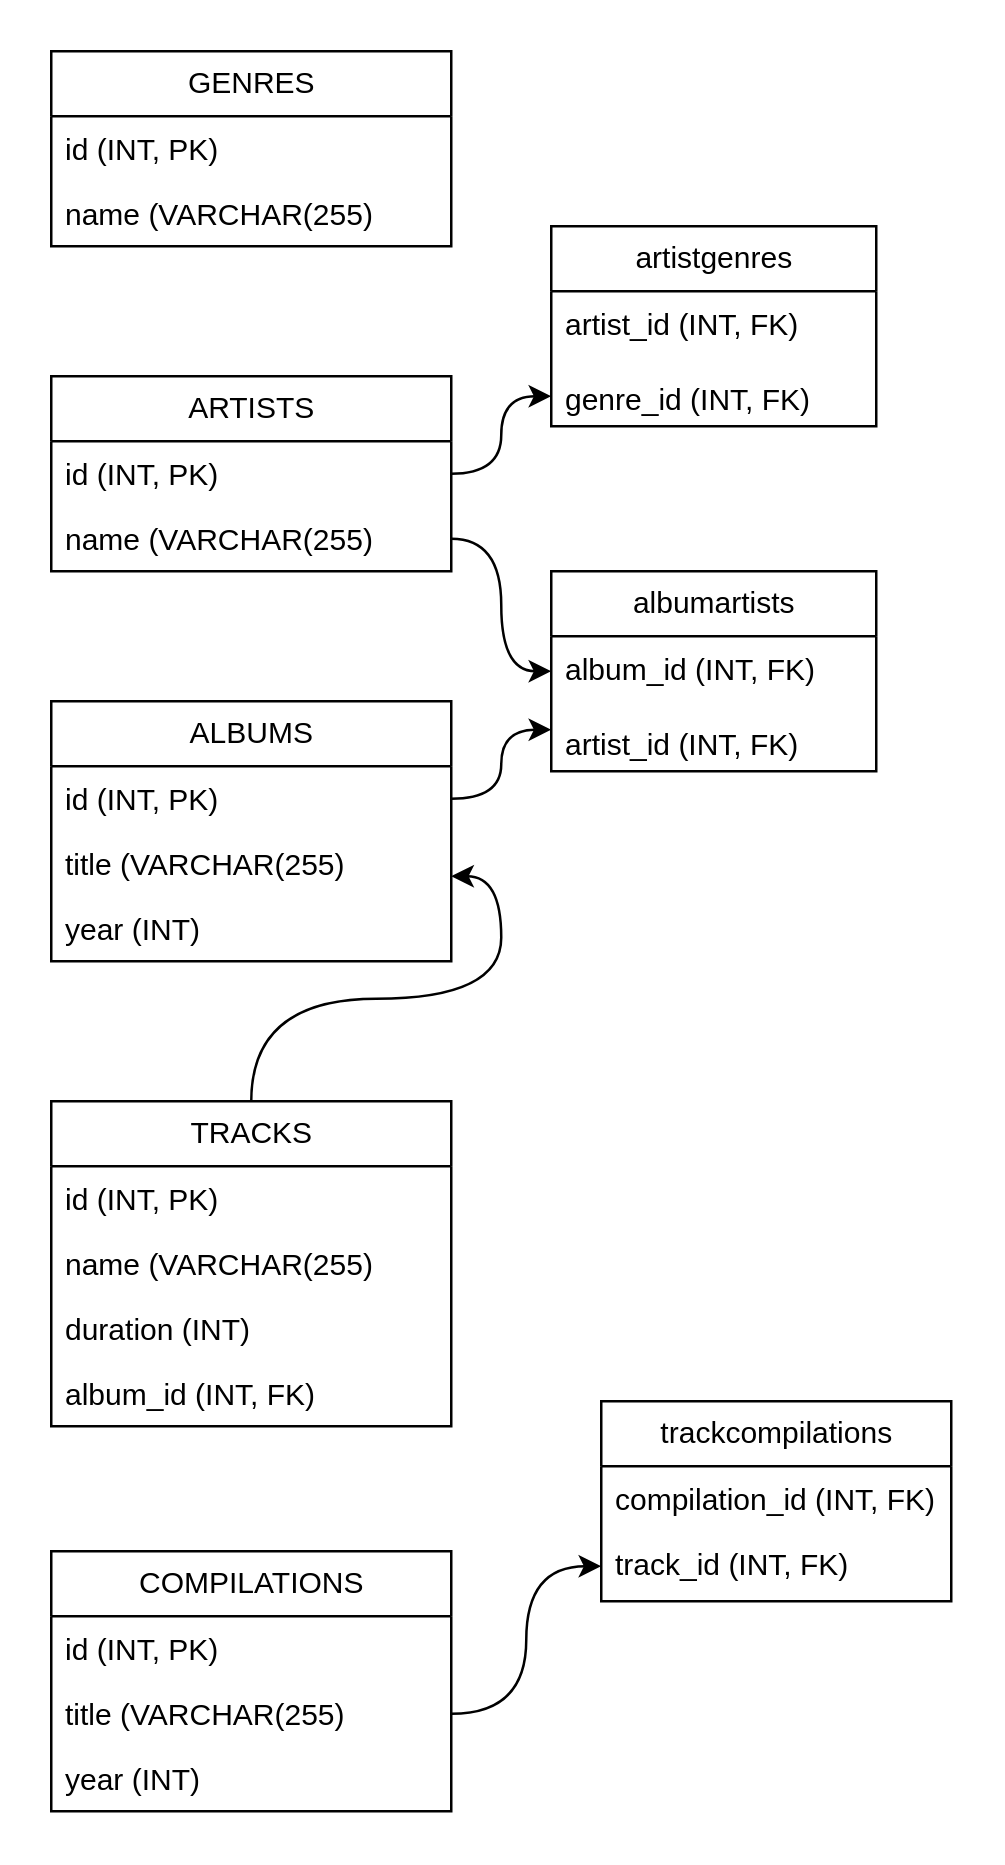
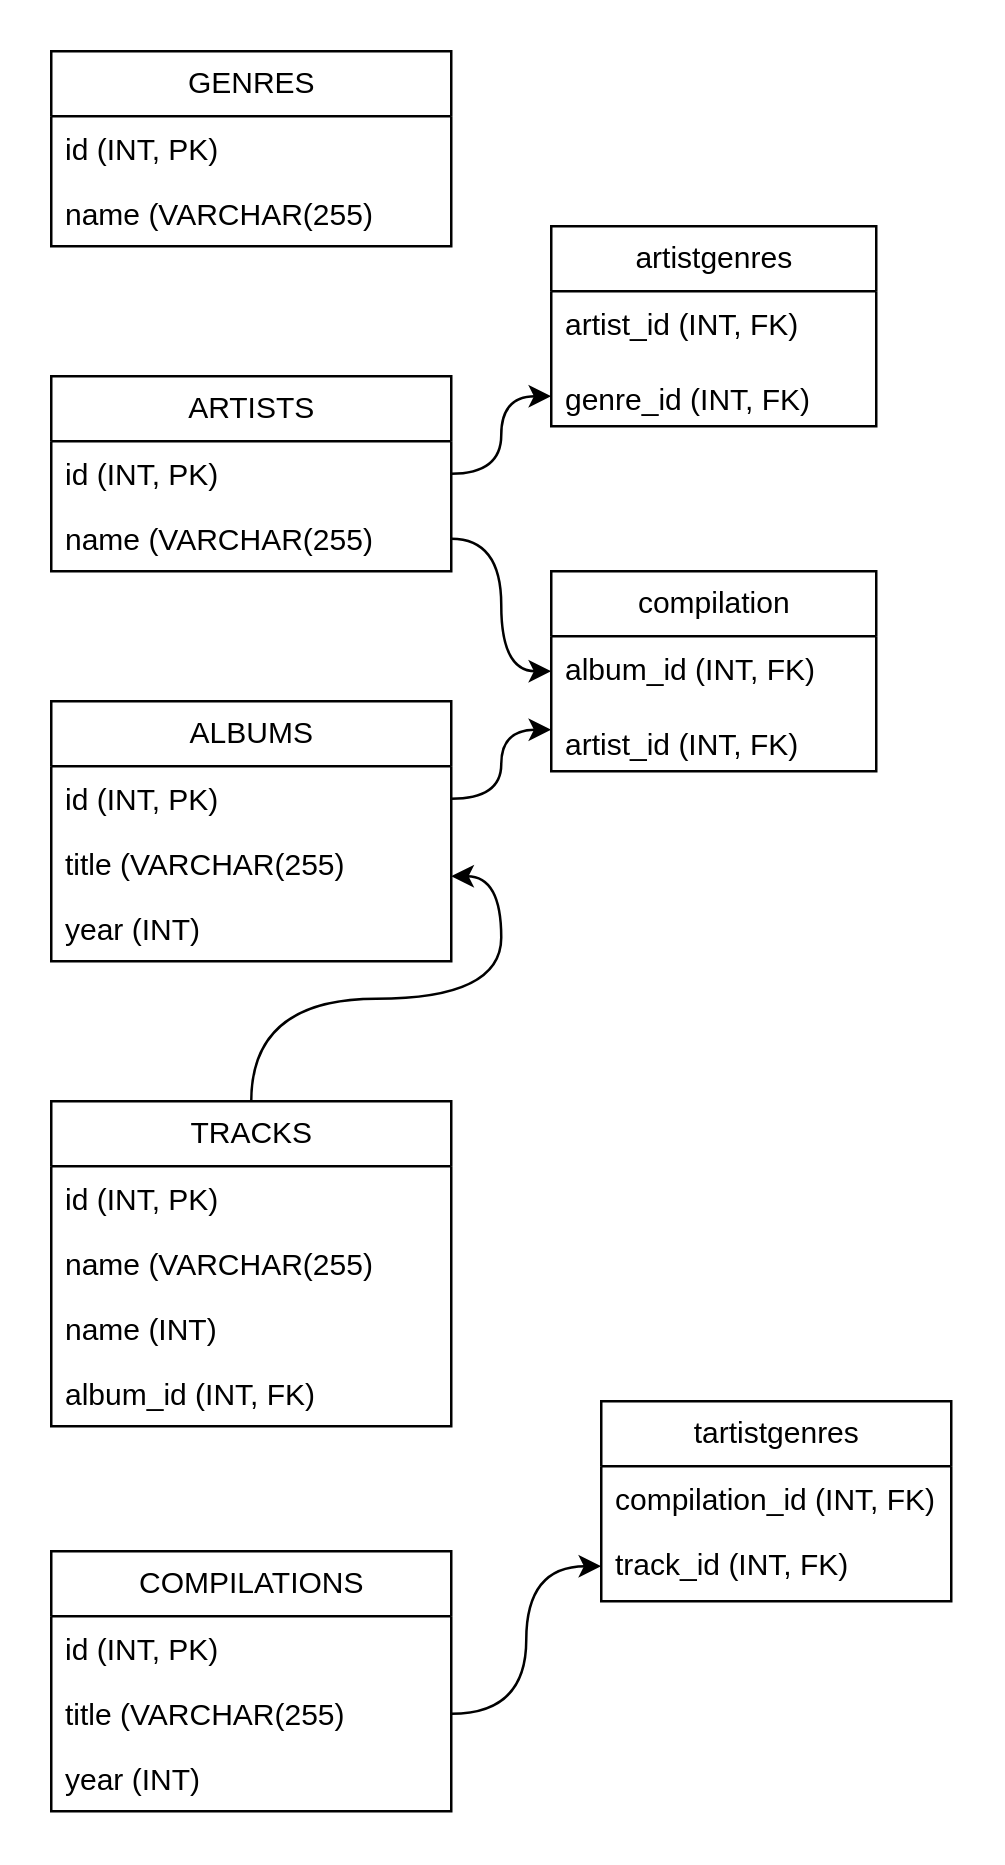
node "albumartists": label "albumartists" -> "compilation"
node "duration (INT)": label "duration (INT)" -> "name (INT)"
node "trackcompilations": label "trackcompilations" -> "tartistgenres"
